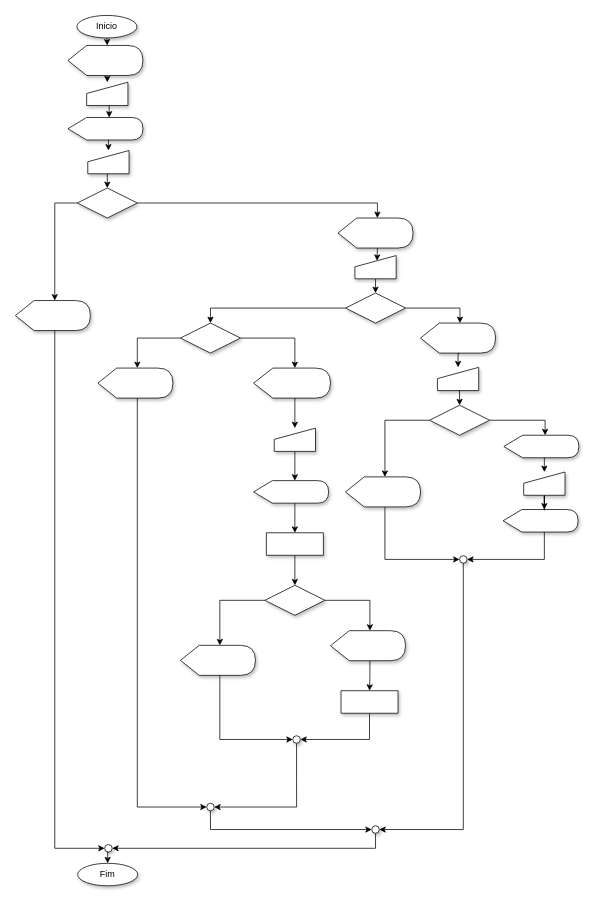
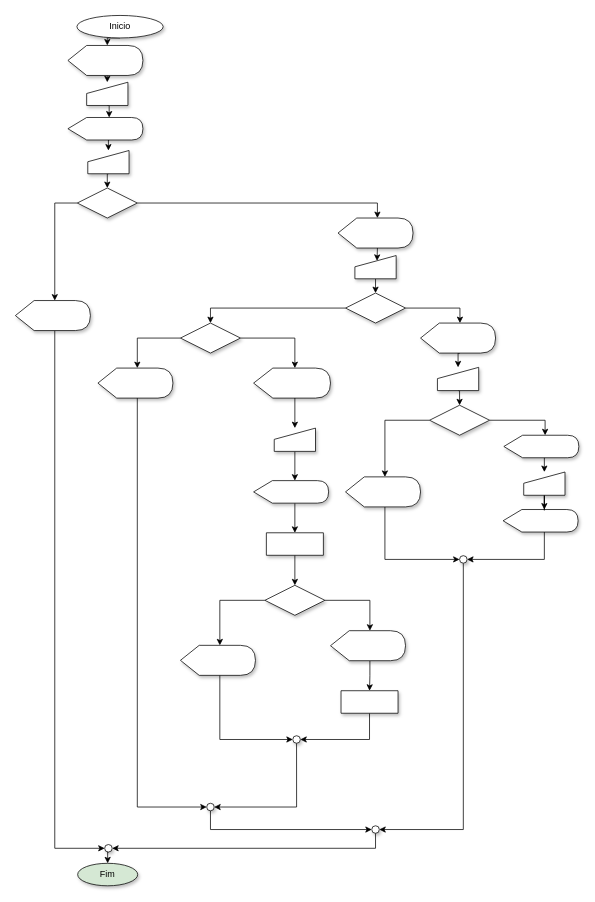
node "Inicio": size 60x23 -> 86x23
node "Fim": fillcolor #ffffff -> #d5e8d4
